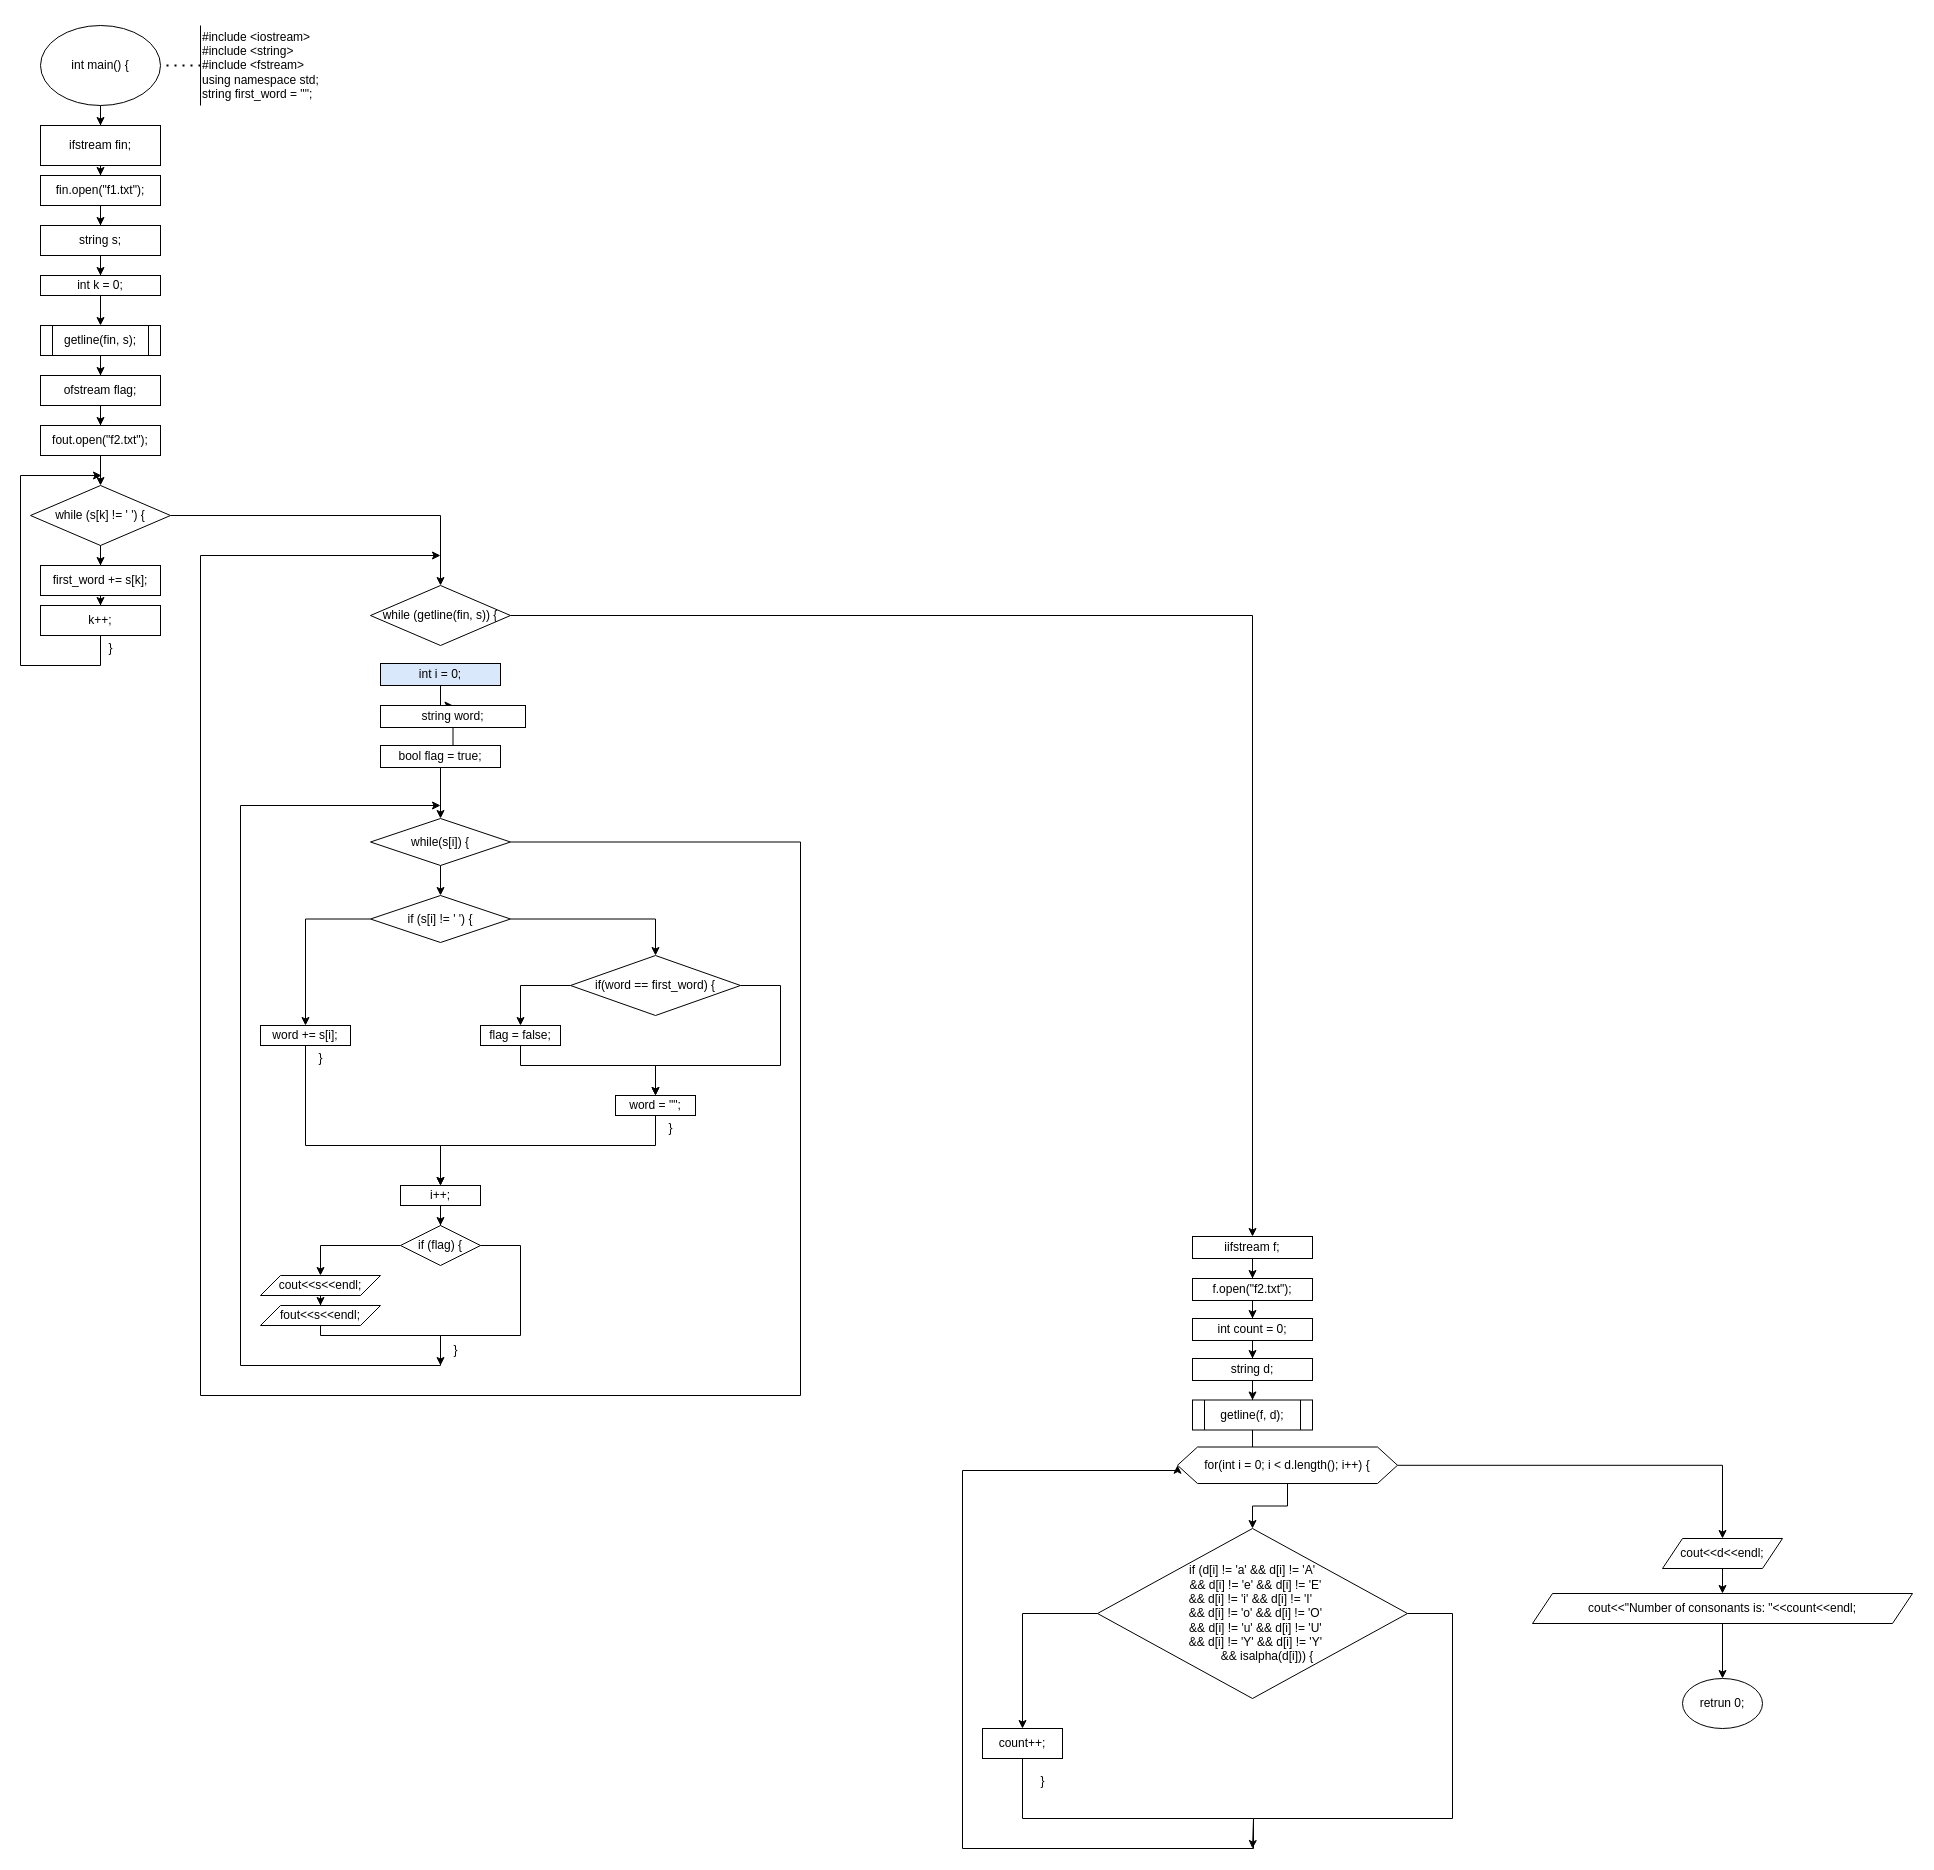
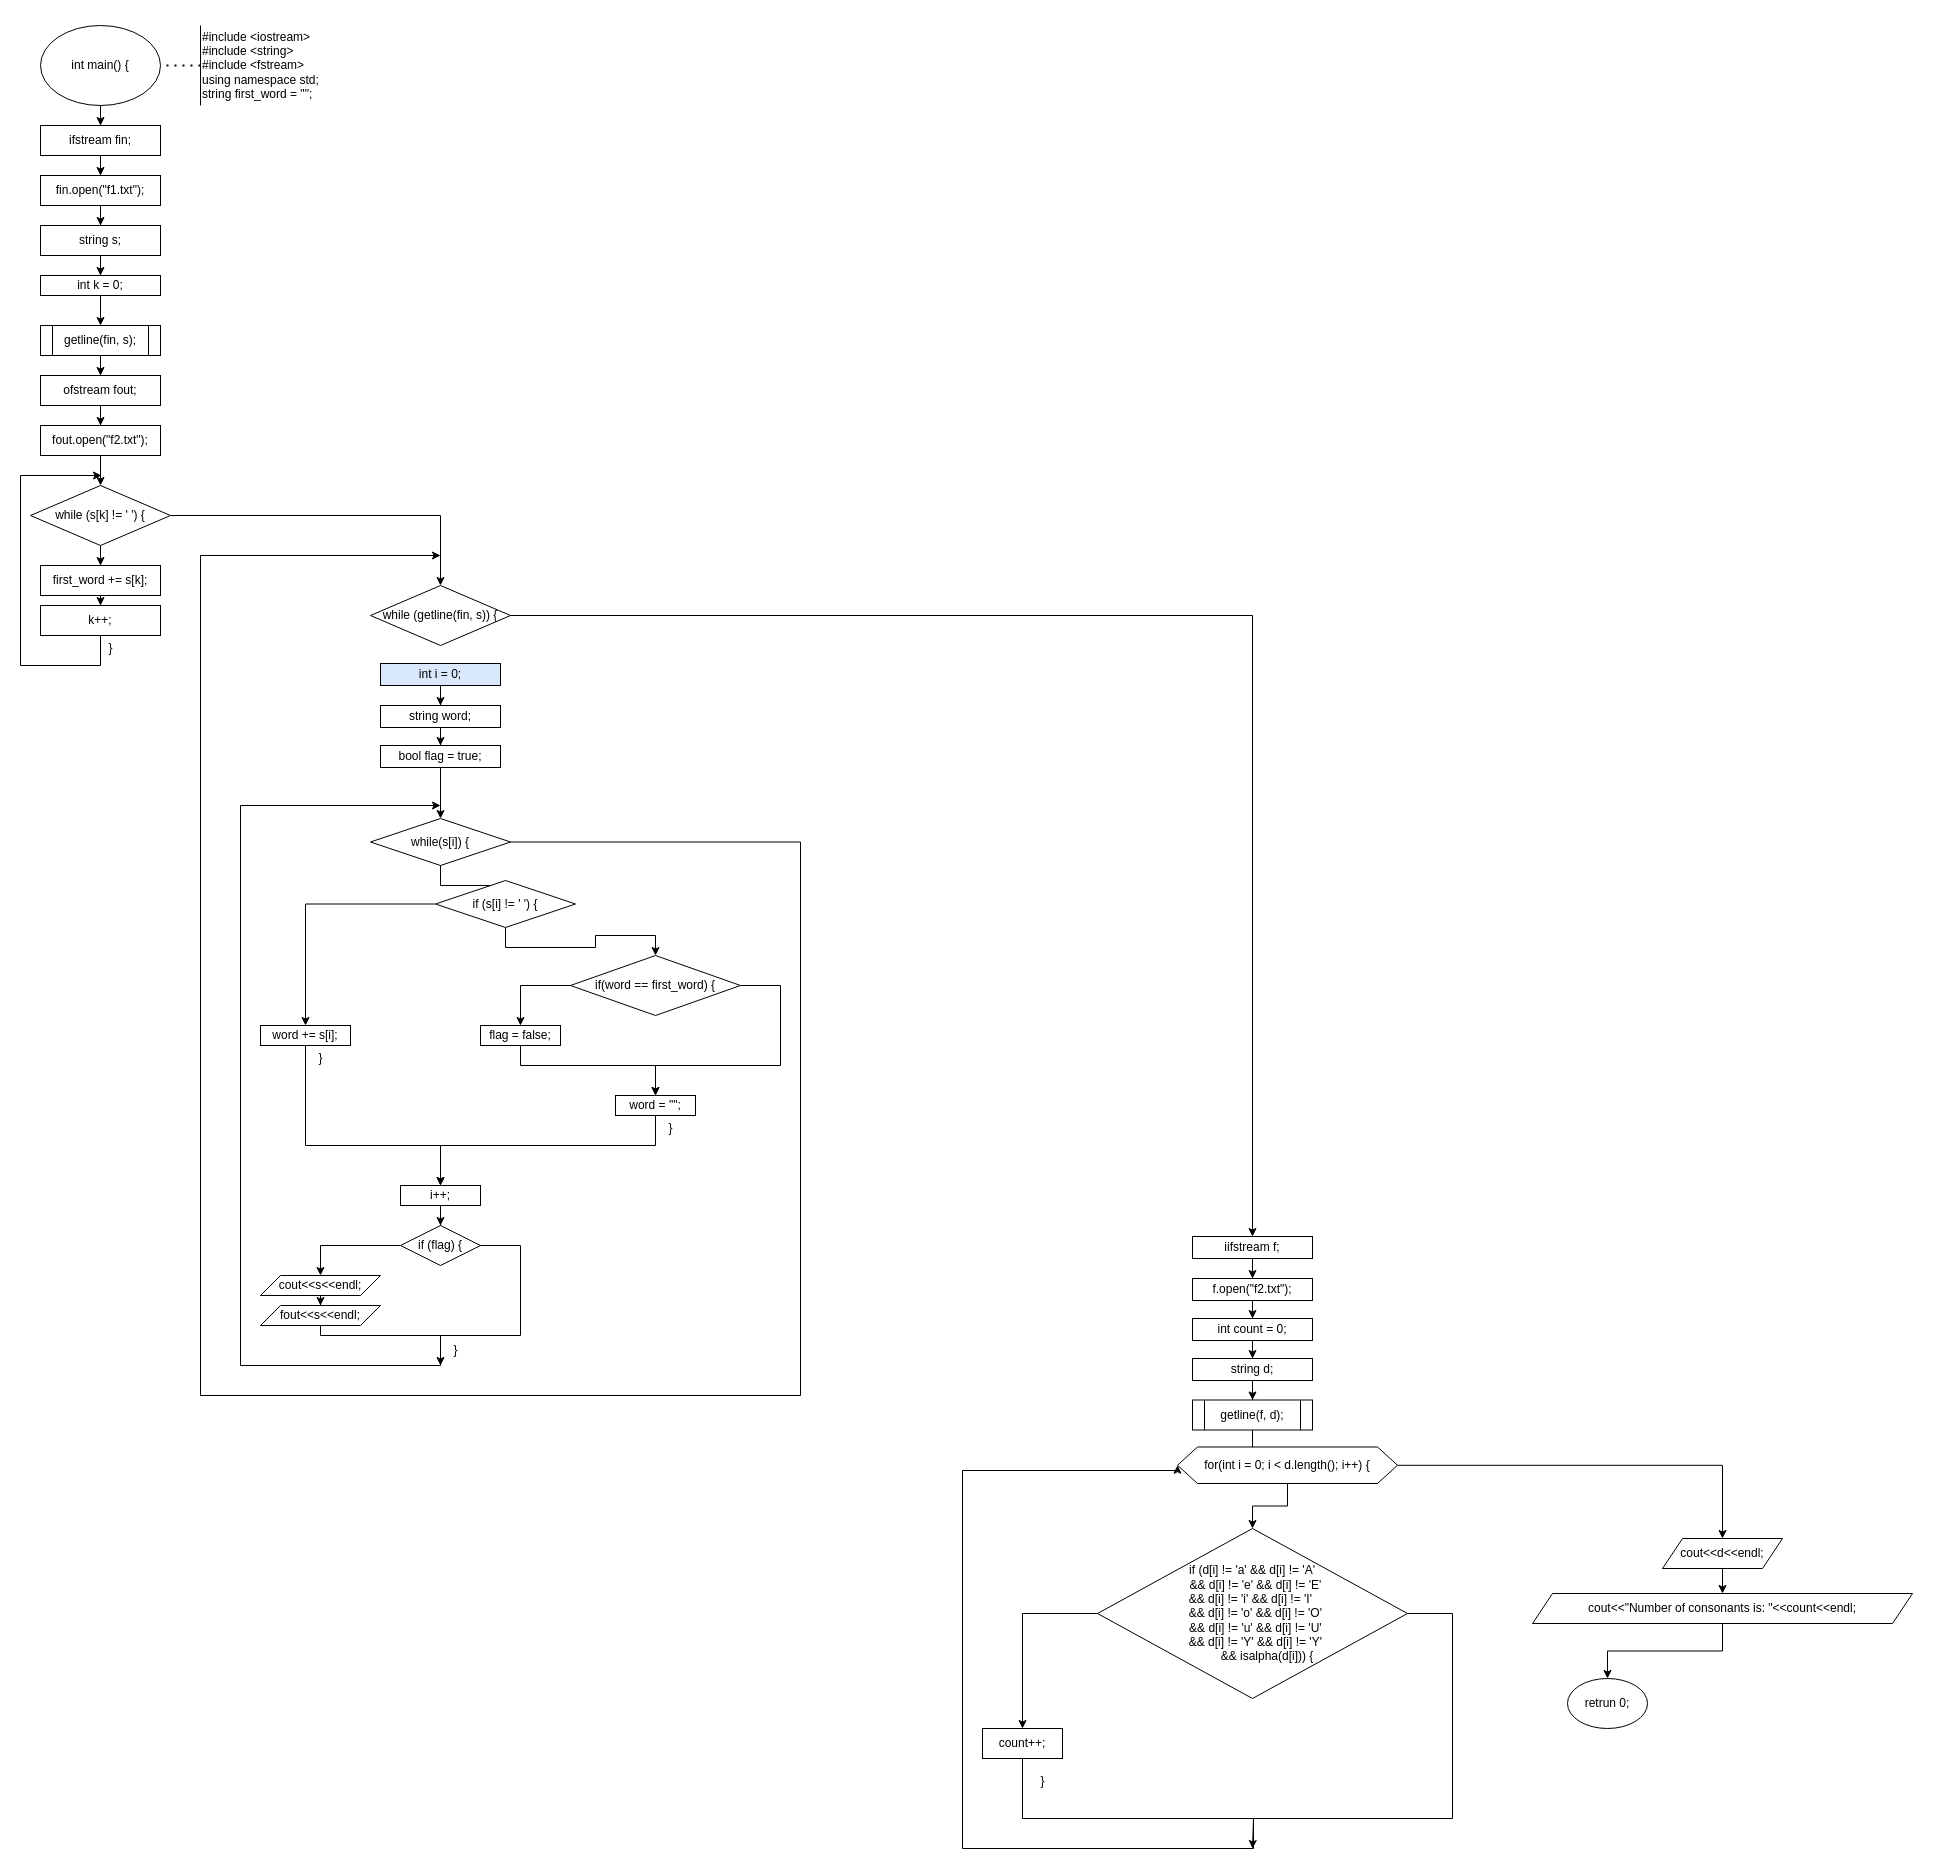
node "ifstream fin;": size 120x40 -> 120x30
node "ofstream flag;": label "ofstream flag;" -> "ofstream fout;"
node "string word;": size 145x22 -> 120x22
node "if (s[i] != ' ') {": moved (441, 919) -> (506, 904)
node "retrun 0;": moved (1723, 1704) -> (1608, 1704)
